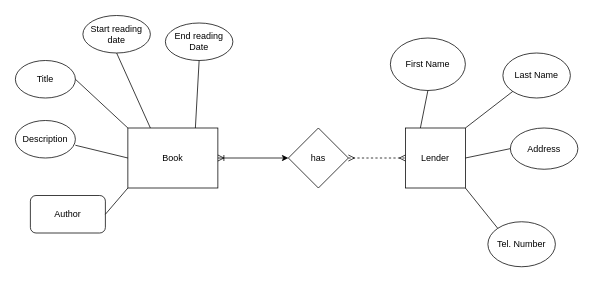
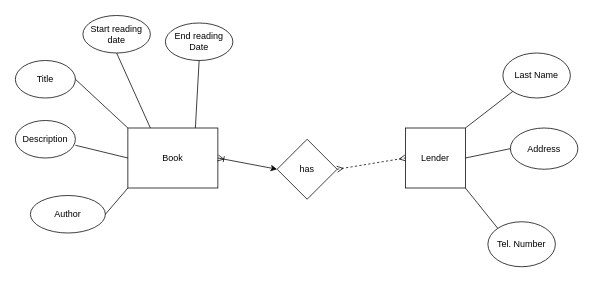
node "First Name": removed
edge "First Name" -- "Lender": removed
node "has": moved (318, 158) -> (307, 169)
node "Author": shape rounded rectangle -> ellipse
